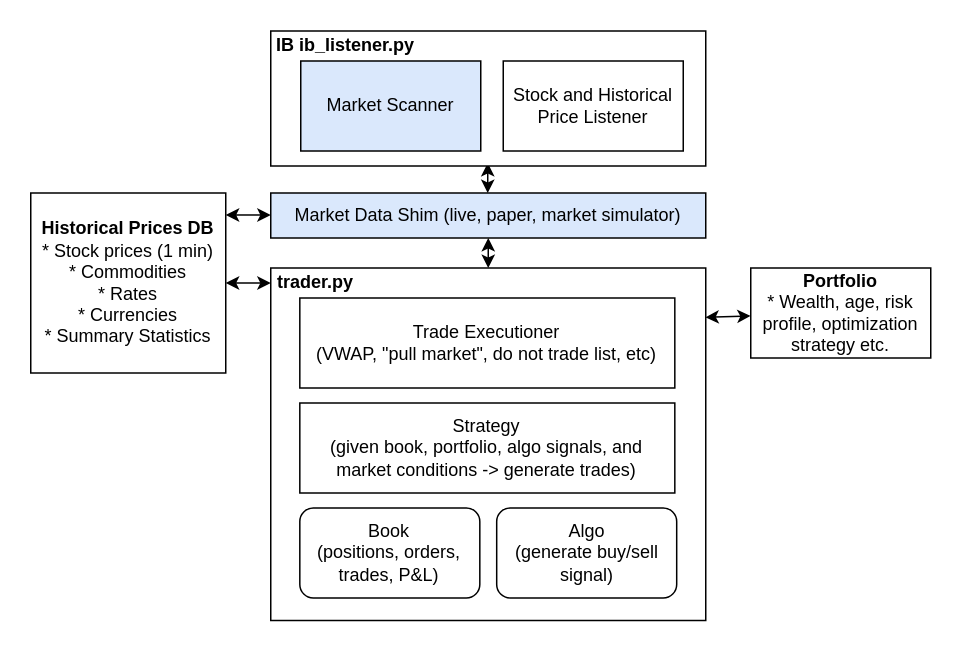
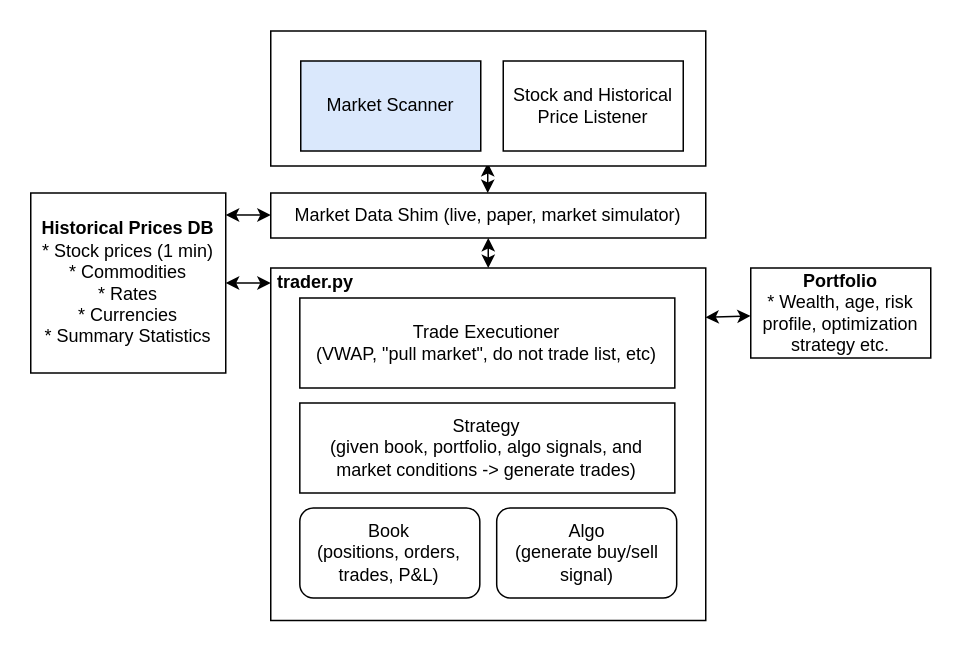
node "IB ib_listener.py": removed
node "Market Data Shim (live, paper, market simulator)": fillcolor #dae8fc -> #ffffff
